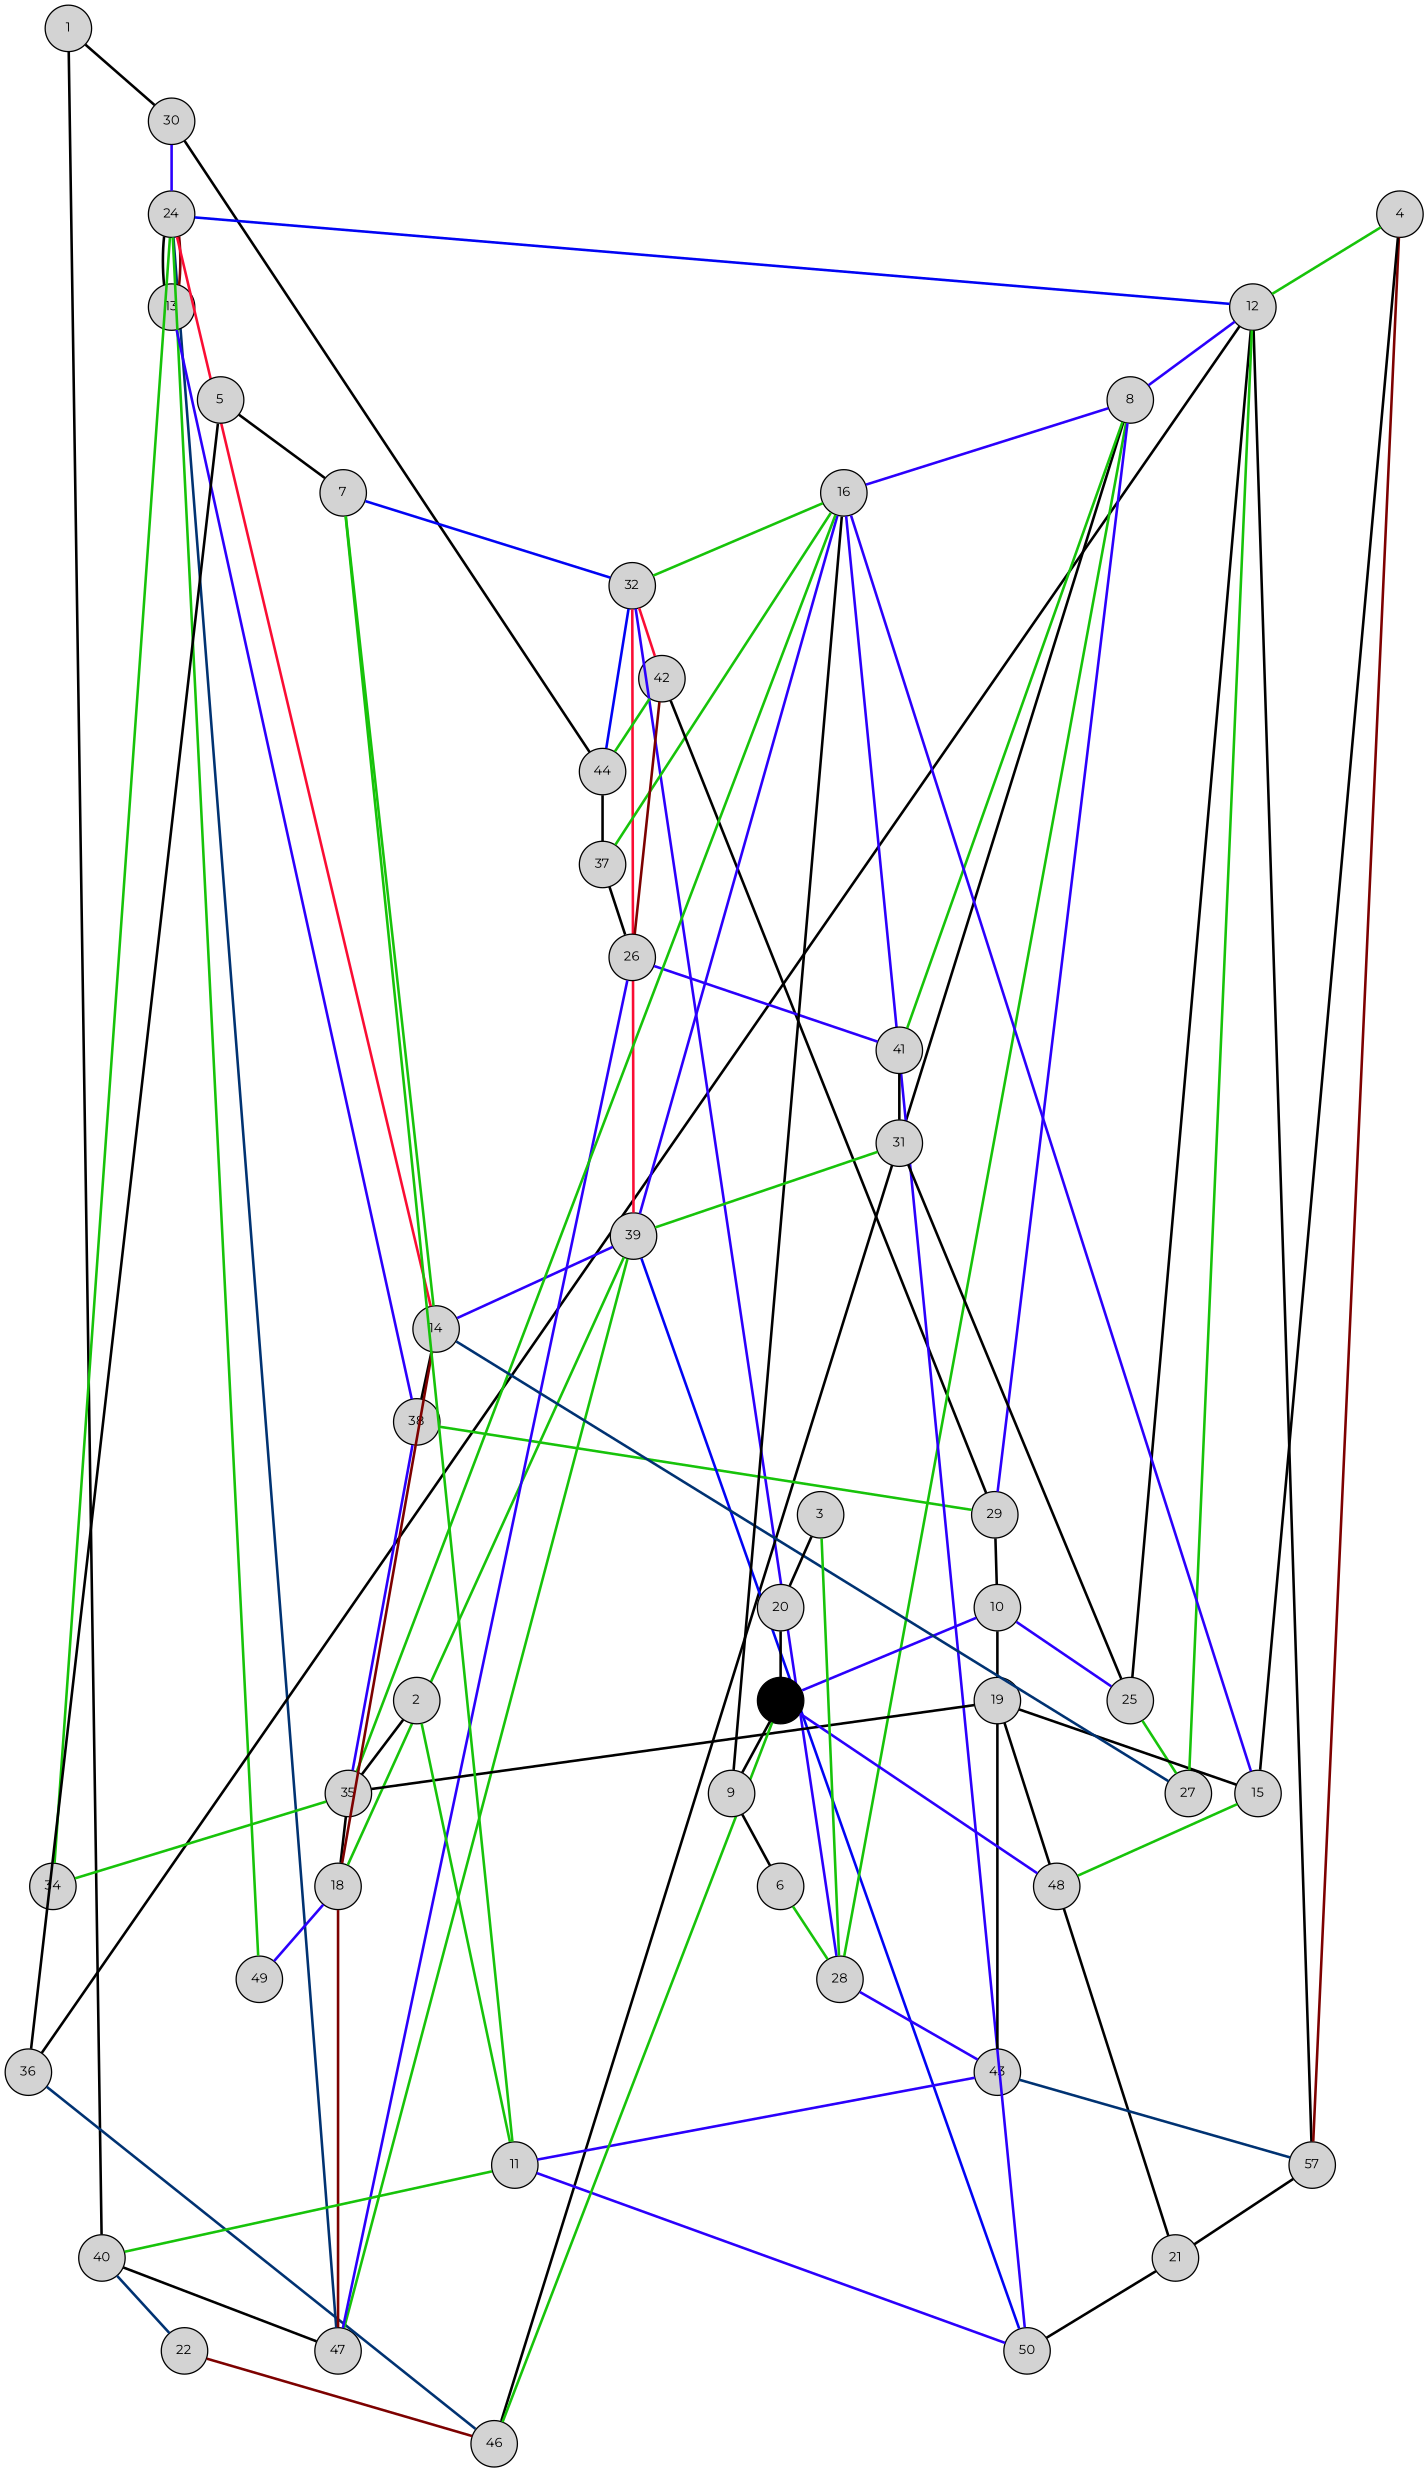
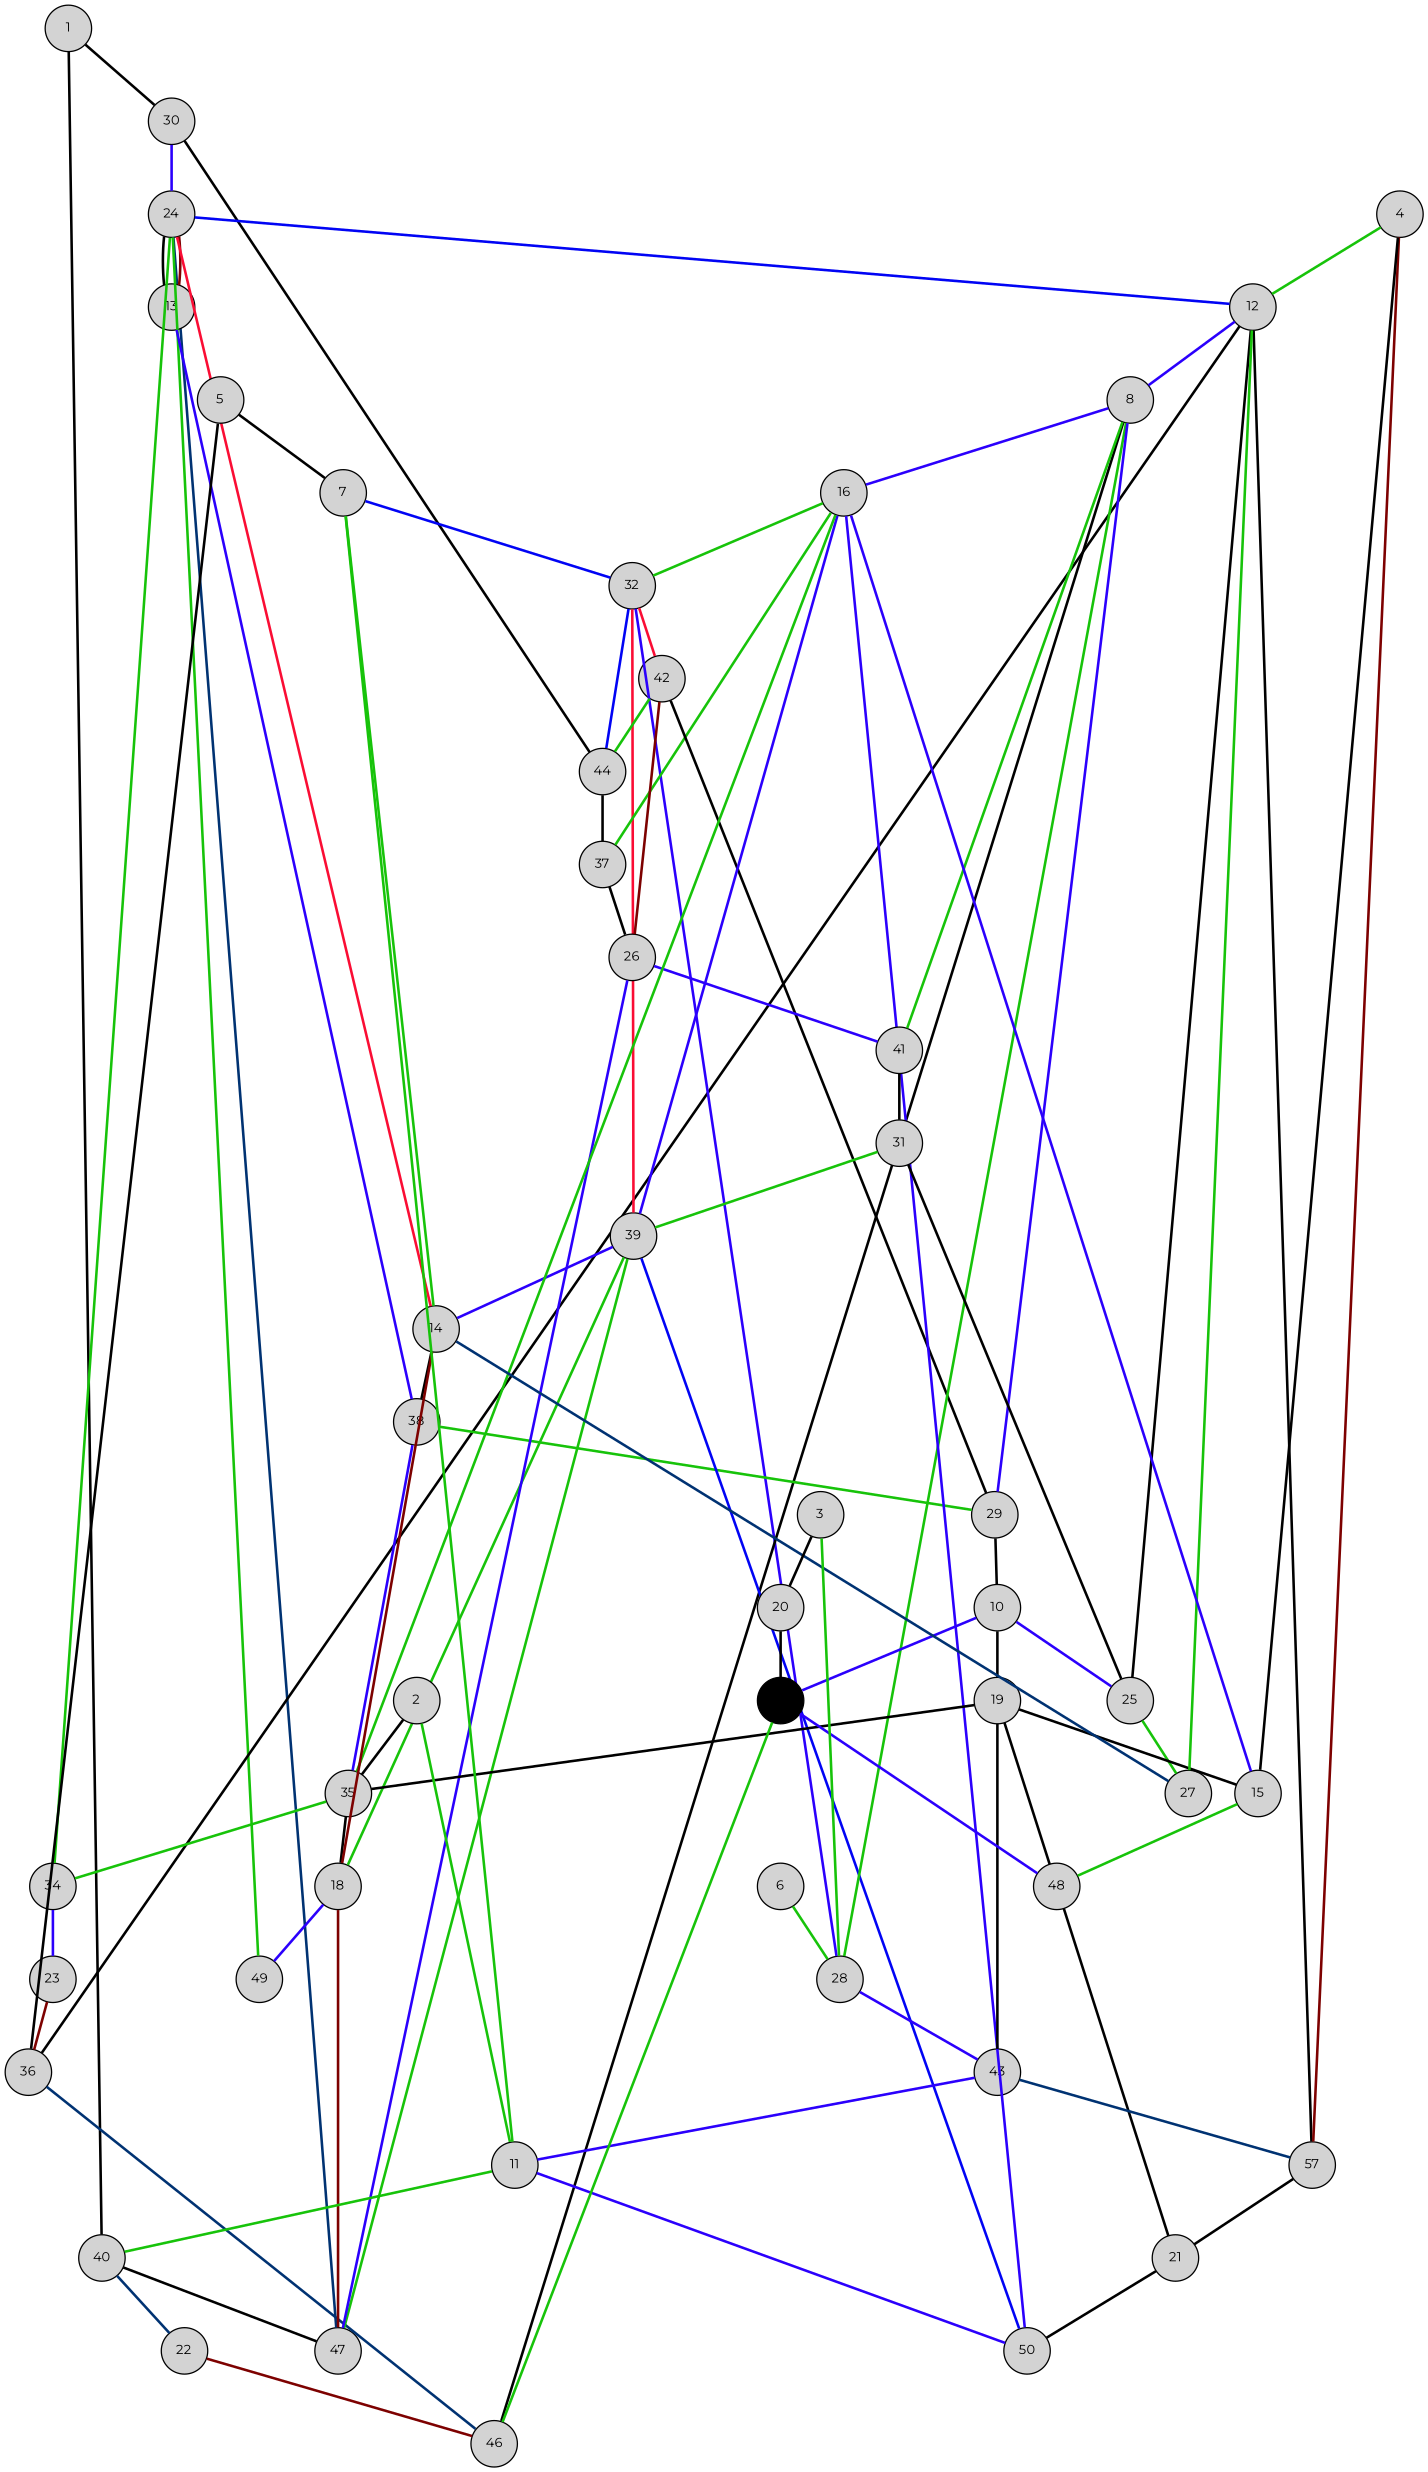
node "9": removed
node "23": added
